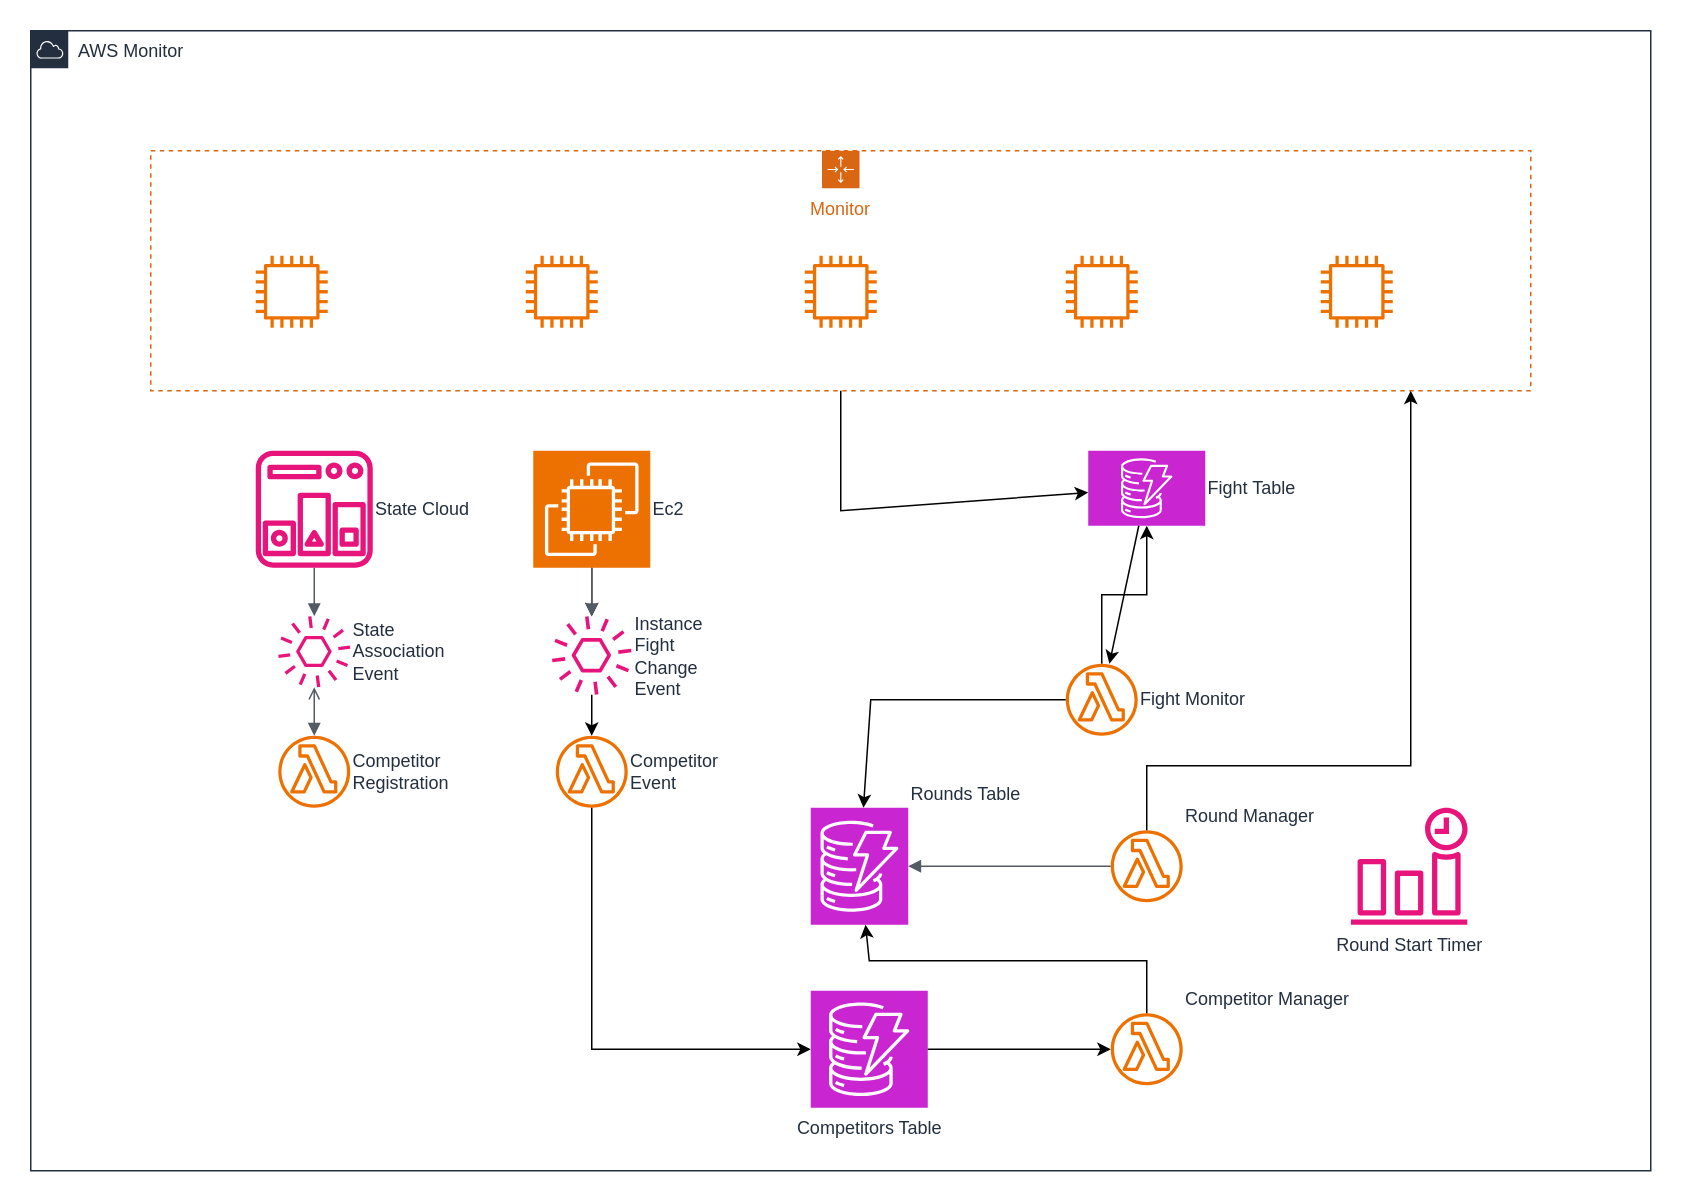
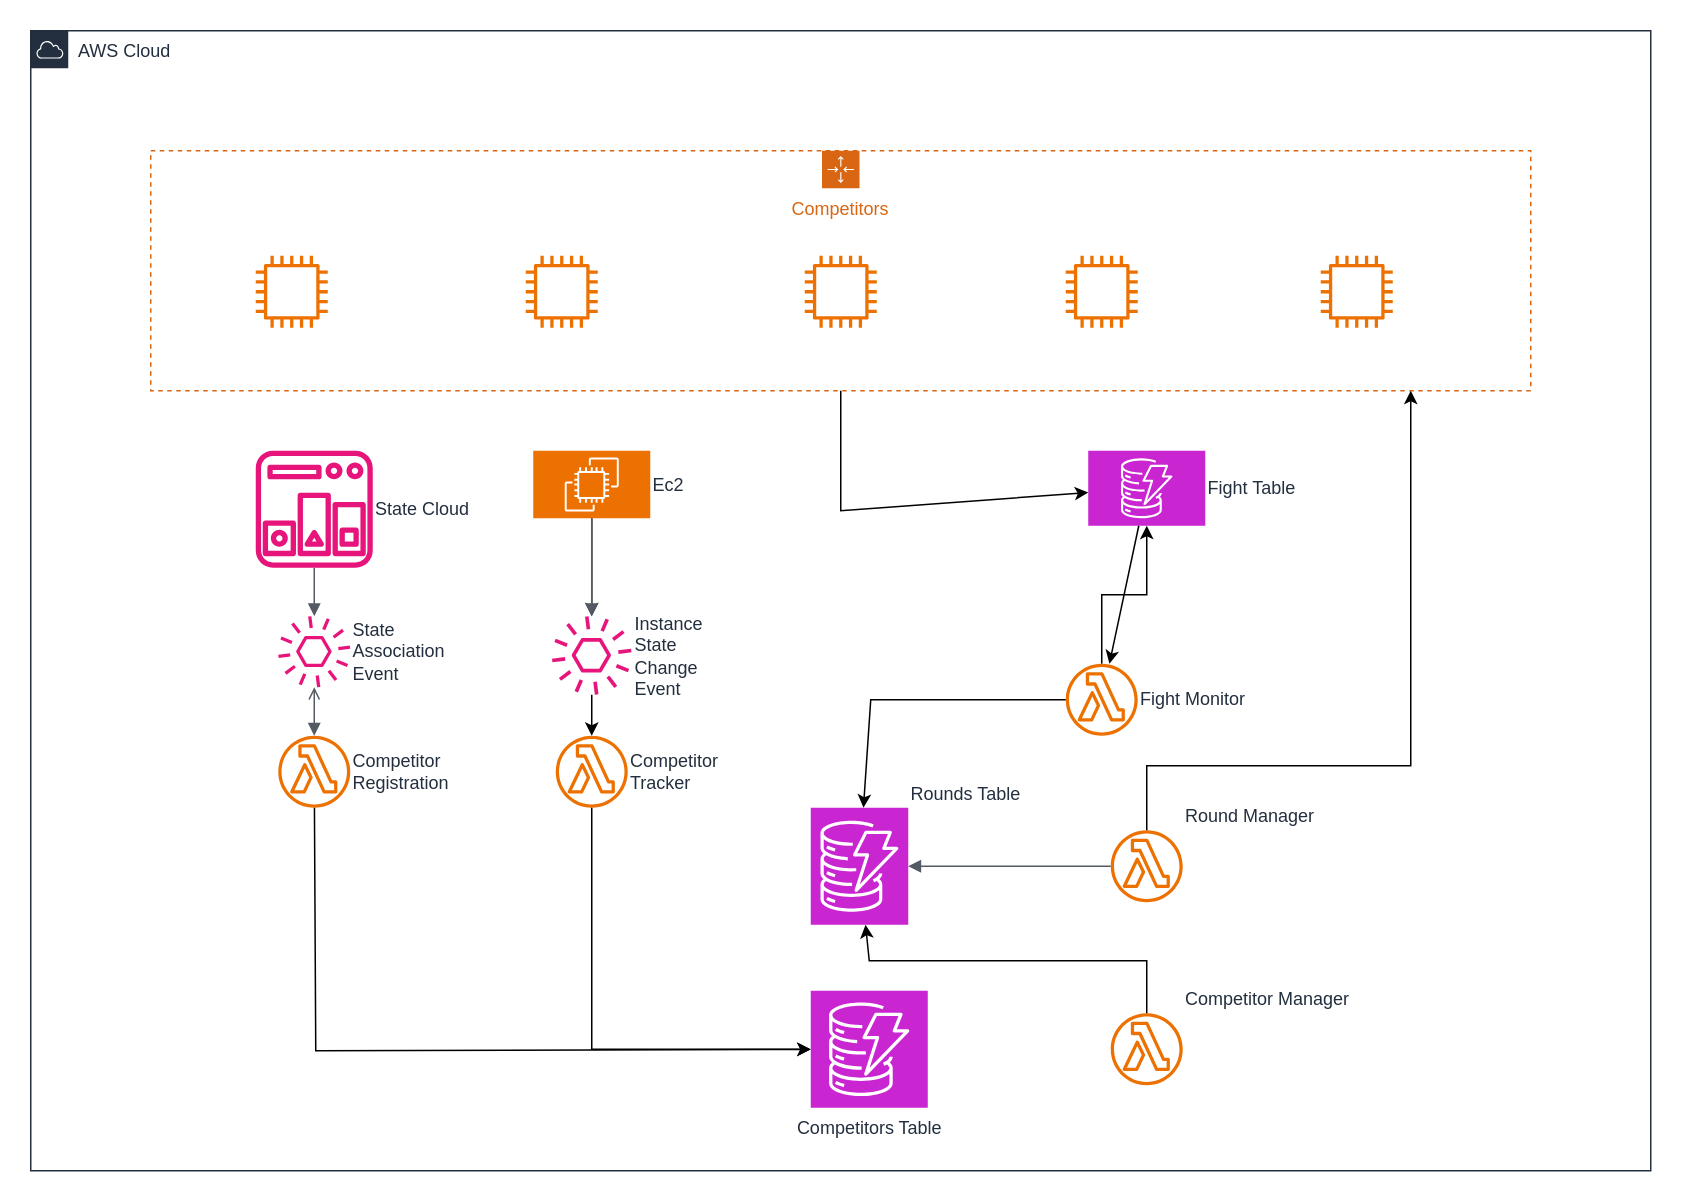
node "AWS Monitor": label "AWS Monitor" -> "AWS Cloud"
node "Monitor": label "Monitor" -> "Competitors"
node "Ec2": size 117x117 -> 117x68
node "Instance Fight Change Event": label "Instance Fight Change Event" -> "Instance State Change Event"
node "Competitor Event": label "Competitor Event" -> "Competitor Tracker"
node "Round Start Timer": removed
edge "Competitors Table" -> "Competitor Manager": removed
edge "Competitor Registration" -> "Competitors Table": added
